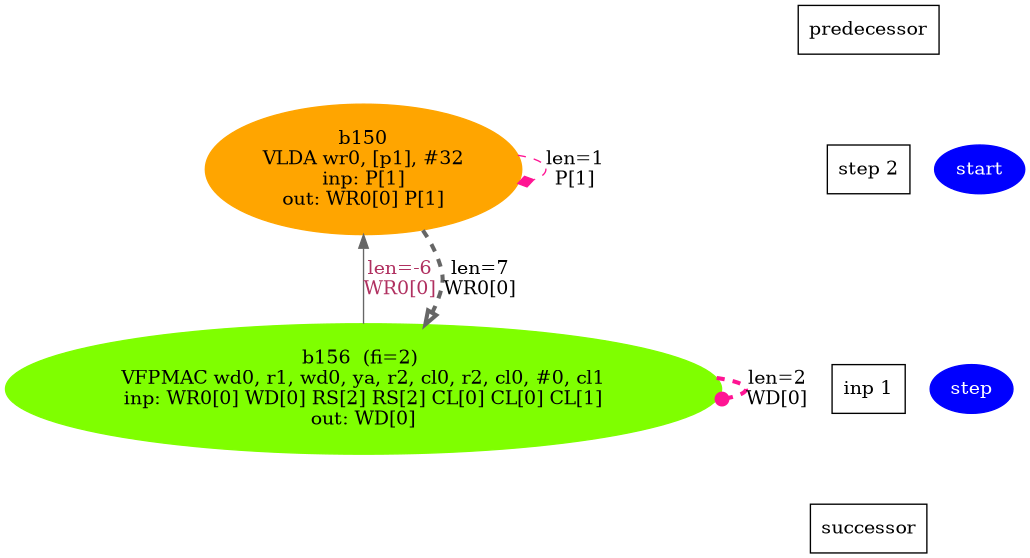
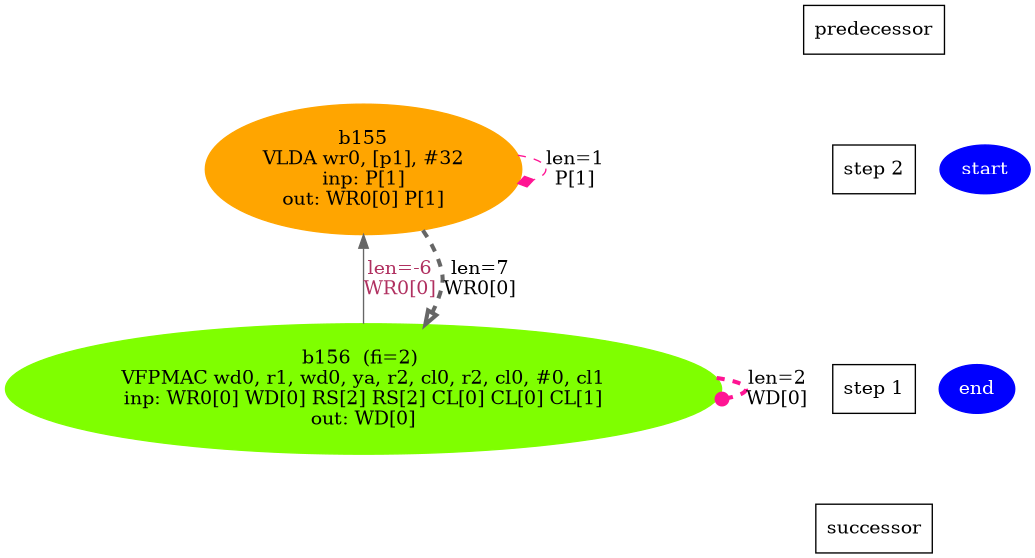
node "b150 VLDA wr0, [p1], #32 inp: P[1] out: WR0[0] P[1]": label "b150 VLDA wr0, [p1], #32 inp: P[1] out: WR0[0] P[1]" -> "b155 VLDA wr0, [p1], #32 inp: P[1] out: WR0[0] P[1]"
node "inp 1": label "inp 1" -> "step 1"
node "step": label "step" -> "end"
